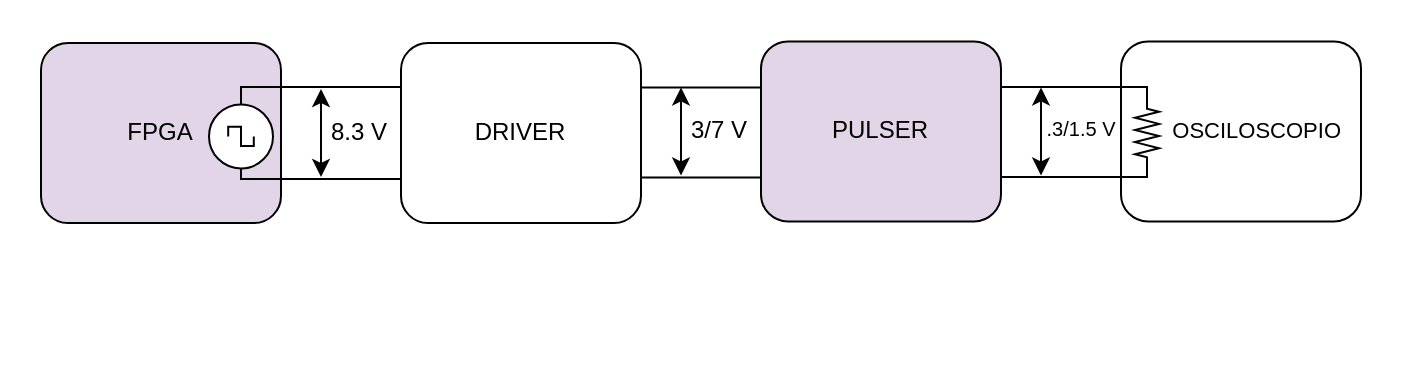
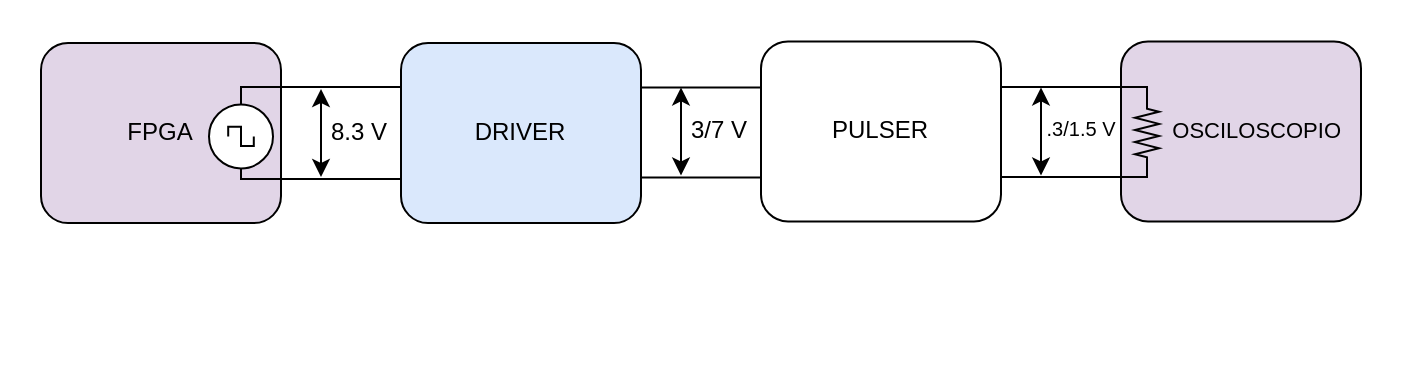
node "PULSER": fillcolor #e1d5e7 -> #ffffff
node "OSCILOSCOPIO": fillcolor #ffffff -> #e1d5e7
node "DRIVER": fillcolor #ffffff -> #dae8fc
